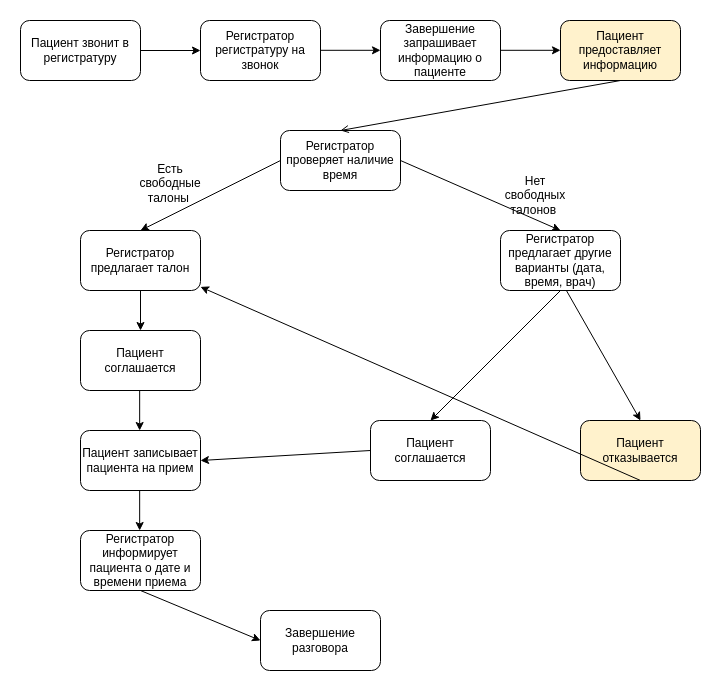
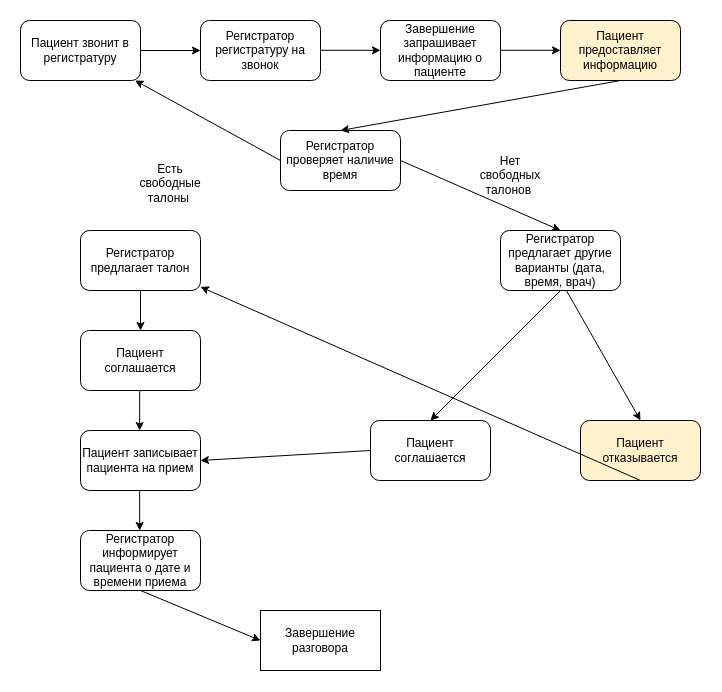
edge "Пациент предоставляет информацию" -> "Регистратор проверяет наличие время": arrowhead open -> classic
edge "Регистратор проверяет наличие время" -> "Регистратор предлагает талон": now "Регистратор проверяет наличие время" -> "Пациент звонит в регистратуру"
node "Нет свободных талонов": moved (536, 196) -> (511, 176)
node "Завершение разговора": shape rounded rectangle -> rectangle
